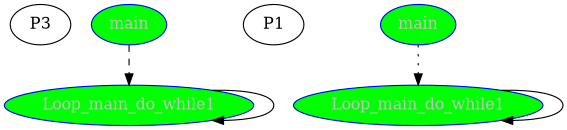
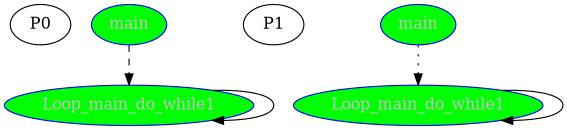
node "P3": label "P3" -> "P0"
